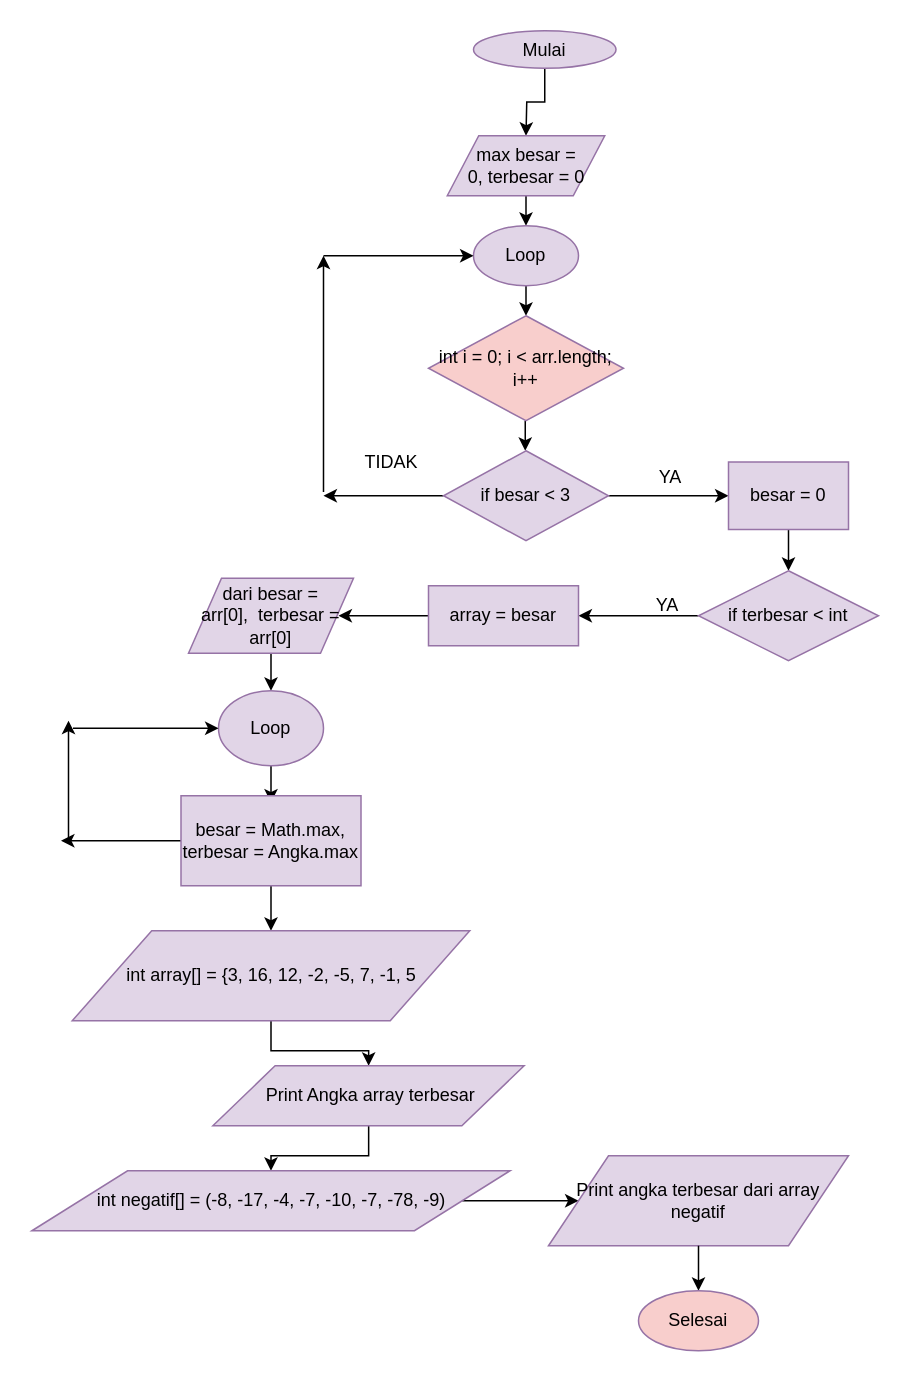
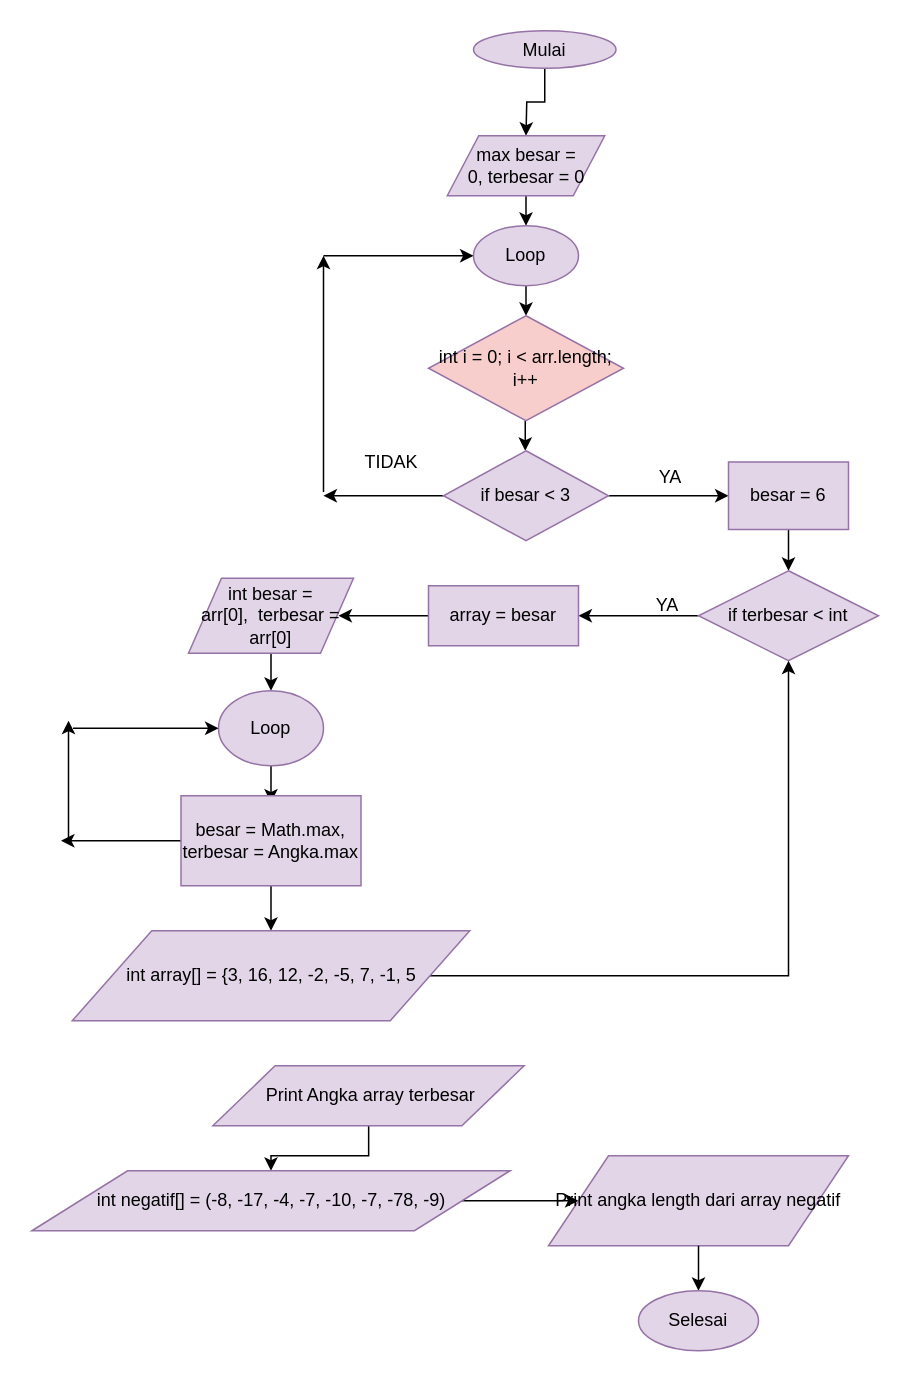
node "besar = 0": label "besar = 0" -> "besar = 6"
node "dari besar = arr[0], terbesar = arr[0]": label "dari besar = arr[0], terbesar = arr[0]" -> "int besar = arr[0], terbesar = arr[0]"
edge "int array[] = {3, 16, 12, -2, -5, 7, -1, 5" -> "Print Angka array terbesar": now "int array[] = {3, 16, 12, -2, -5, 7, -1, 5" -> "if terbesar < int"
node "Print angka terbesar dari array negatif": label "Print angka terbesar dari array negatif" -> "Print angka length dari array negatif"
node "Selesai": fillcolor #f8cecc -> #e1d5e7
